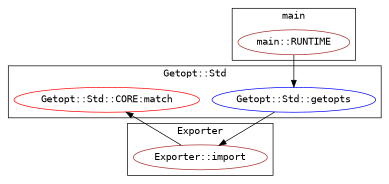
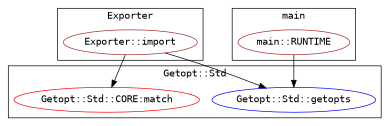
edge "Getopt::Std::getopts" -> "Exporter::import": reversed
